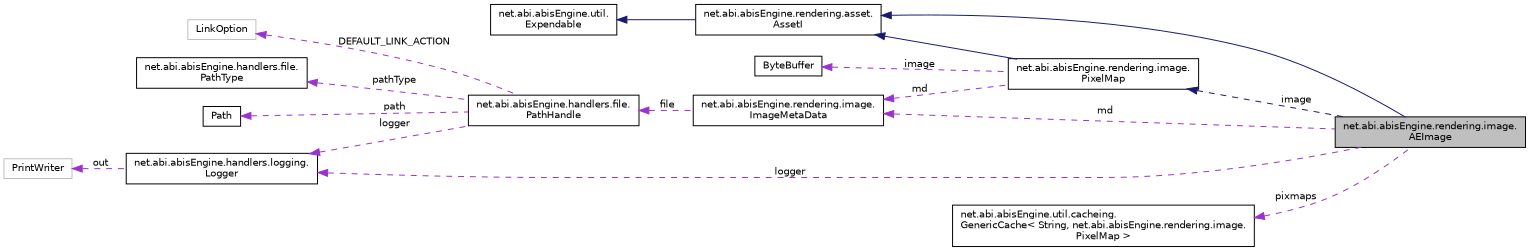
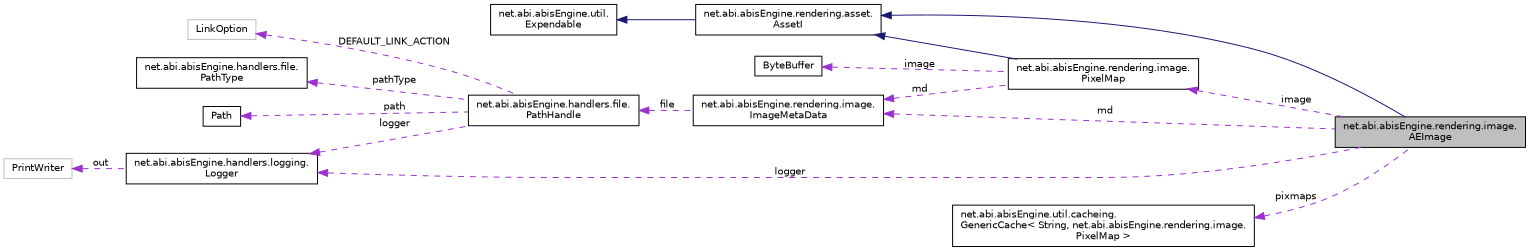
edge "net.abi.abisEngine.rendering.image. AEImage" -> "net.abi.abisEngine.rendering.image. PixelMap": color midnightblue -> darkorchid3
